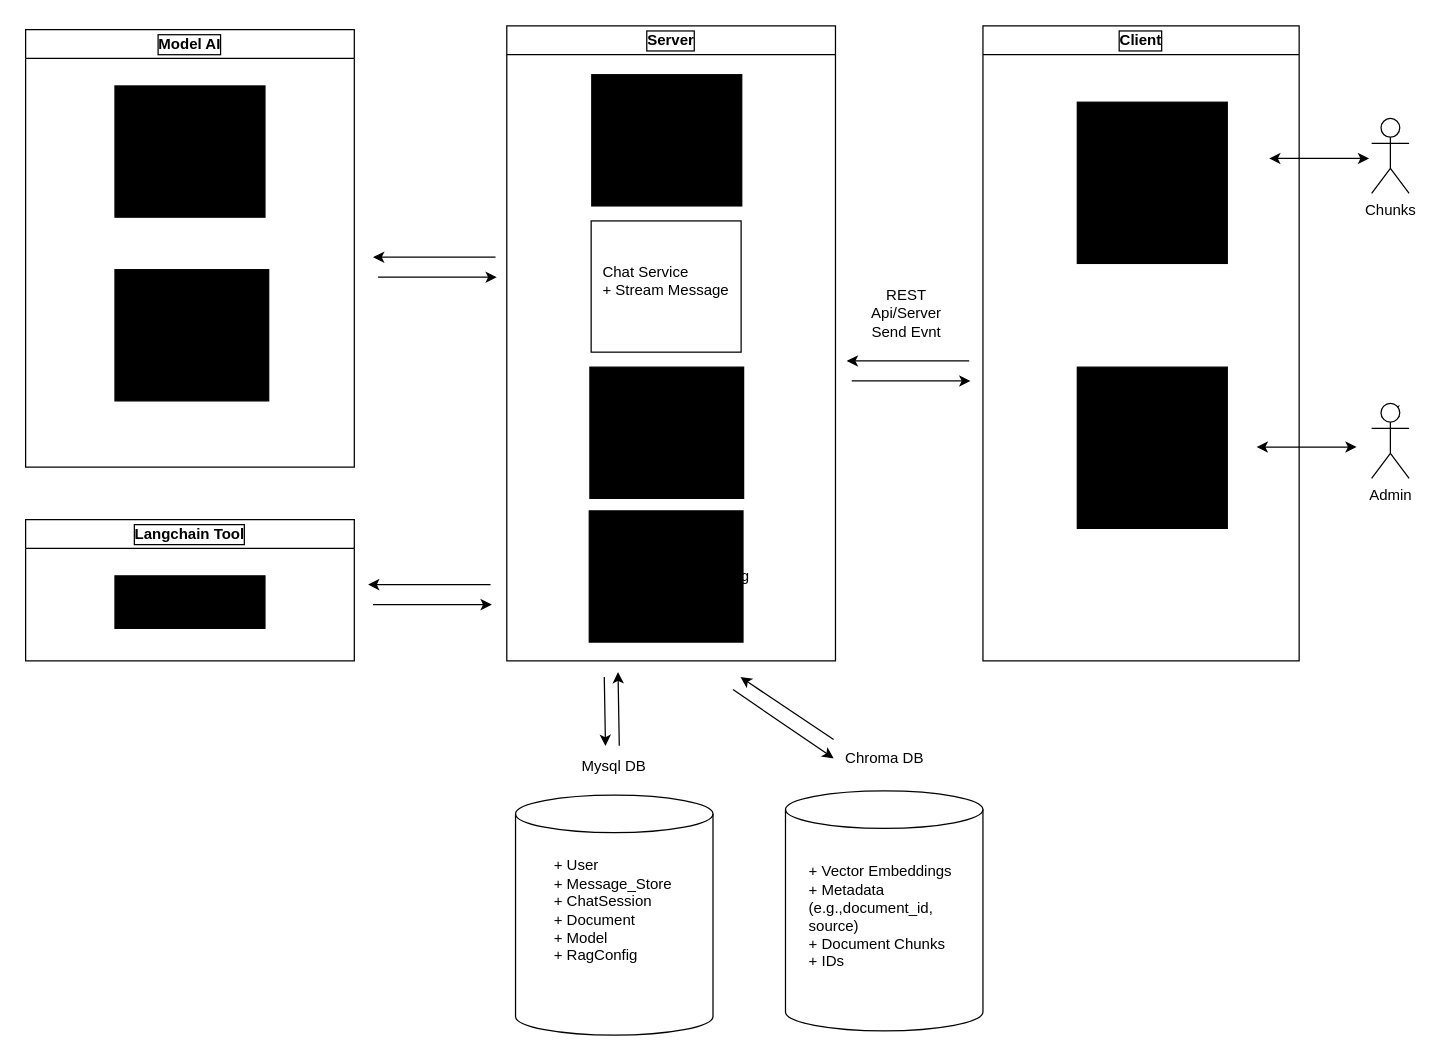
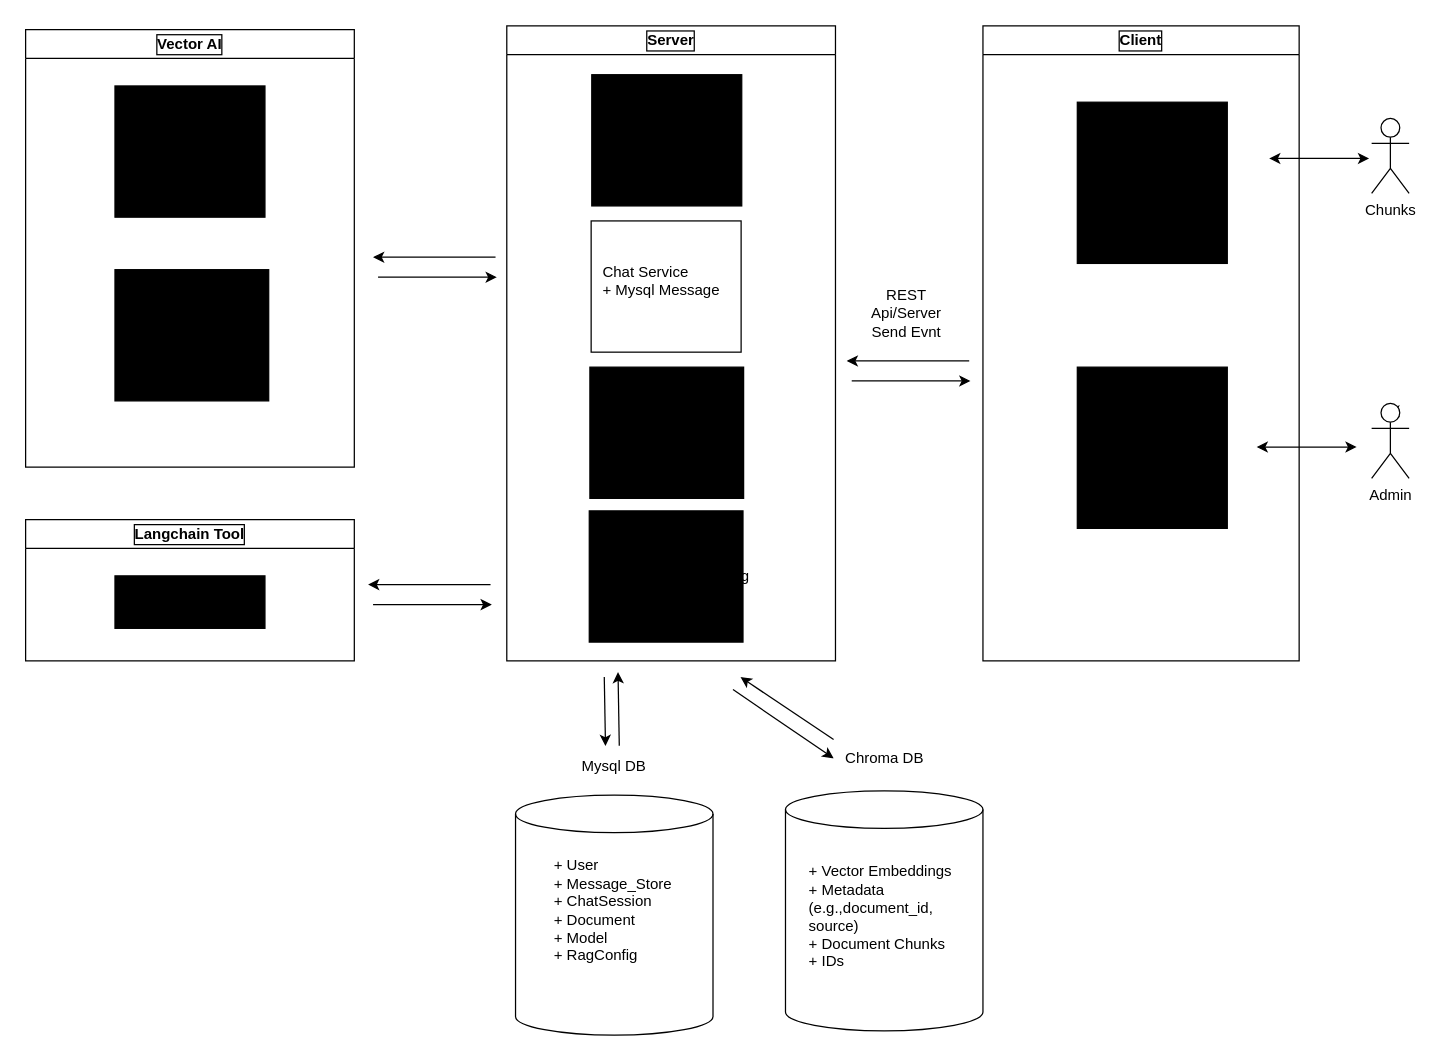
node "Model AI": label "Model AI" -> "Vector AI"
node "Chat Service + Stream Message": label "Chat Service + Stream Message" -> "Chat Service + Mysql Message"
